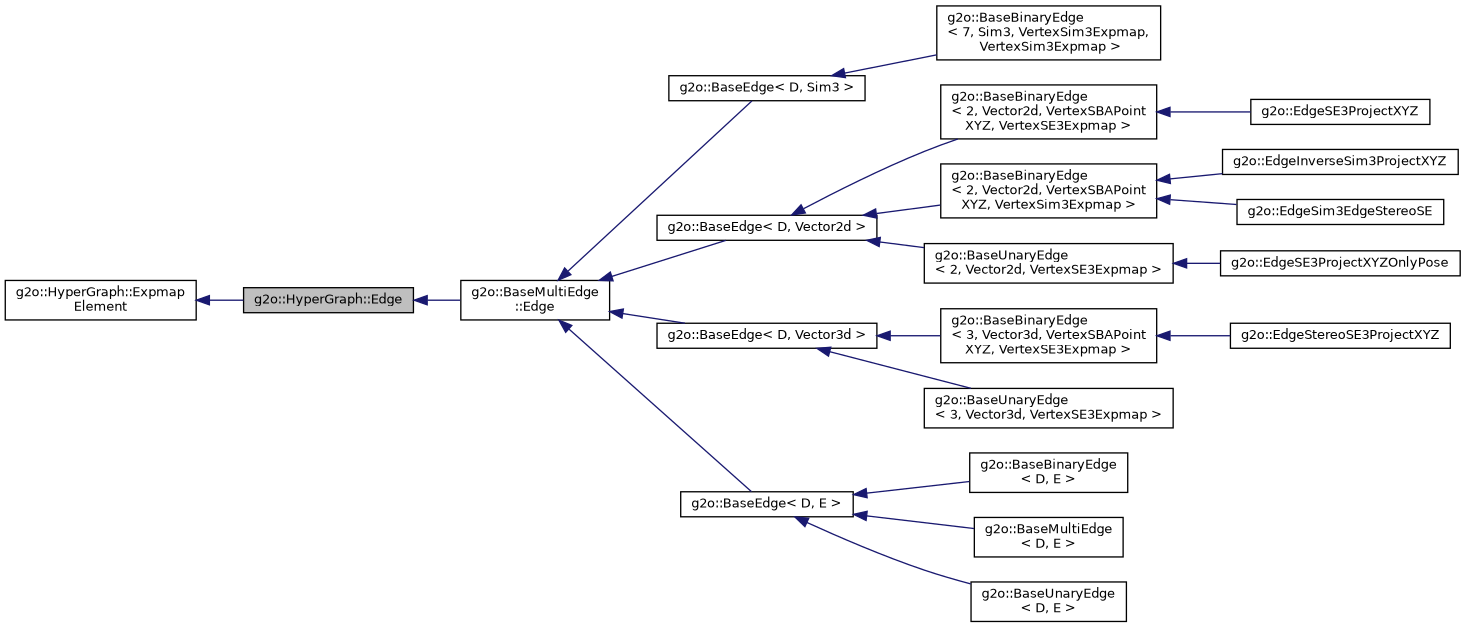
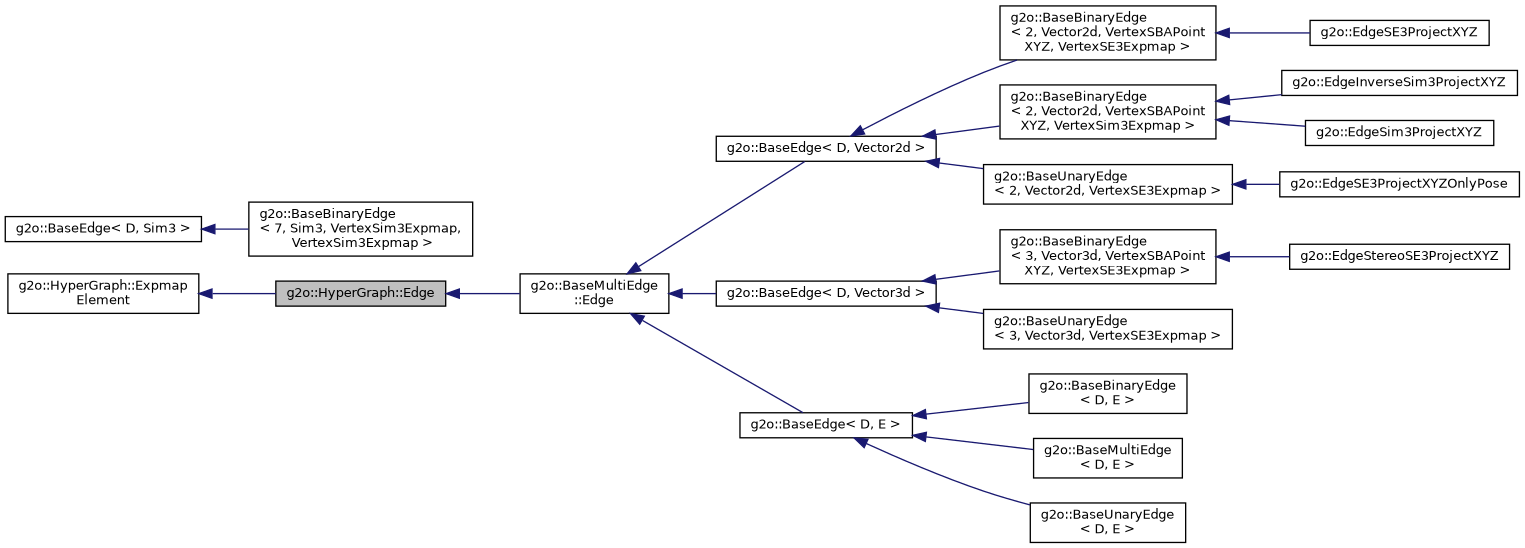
edge "g2o::BaseEdge< D, Sim3 >" -> "g2o::BaseMultiEdge ::Edge": removed
node "g2o::EdgeSim3EdgeStereoSE": label "g2o::EdgeSim3EdgeStereoSE" -> "g2o::EdgeSim3ProjectXYZ"
